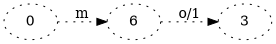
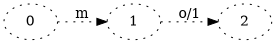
node "6": label "6" -> "1"
node "3": label "3" -> "2"
